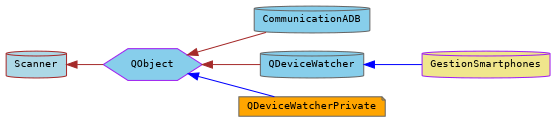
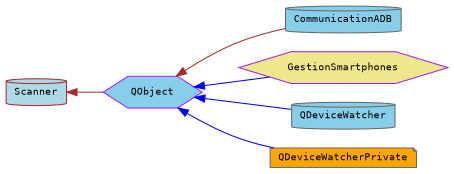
edge "QDeviceWatcher" -> "QObject": color brown -> blue
edge "GestionSmartphones" -> "QDeviceWatcher": now "GestionSmartphones" -> "QObject"
node "GestionSmartphones": shape cylinder -> hexagon
